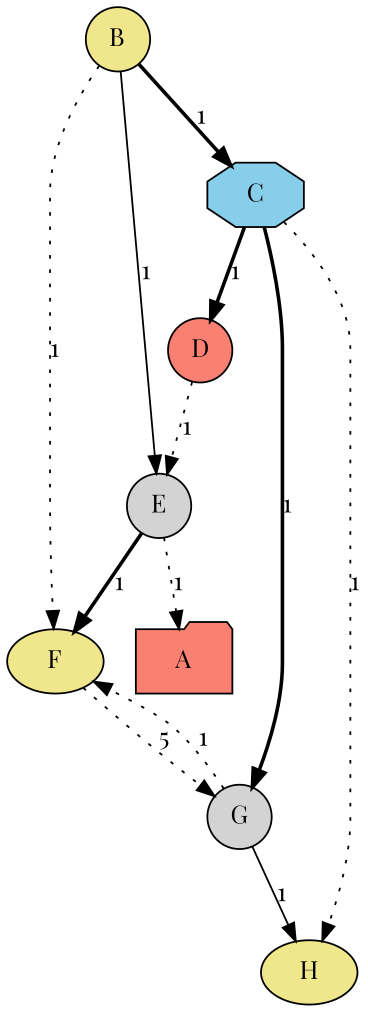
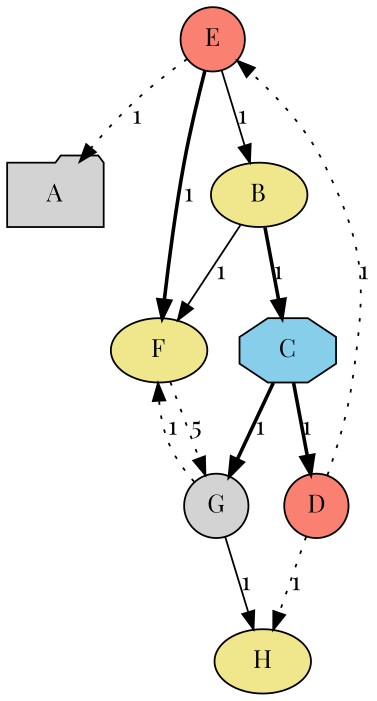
node "B": shape circle -> ellipse
edge "B" -> "E": reversed
edge "B" -> "F": style dotted -> solid
node "E": fillcolor lightgrey -> salmon
edge "C" -> "H": now "D" -> "H"
node "A": fillcolor salmon -> lightgrey
